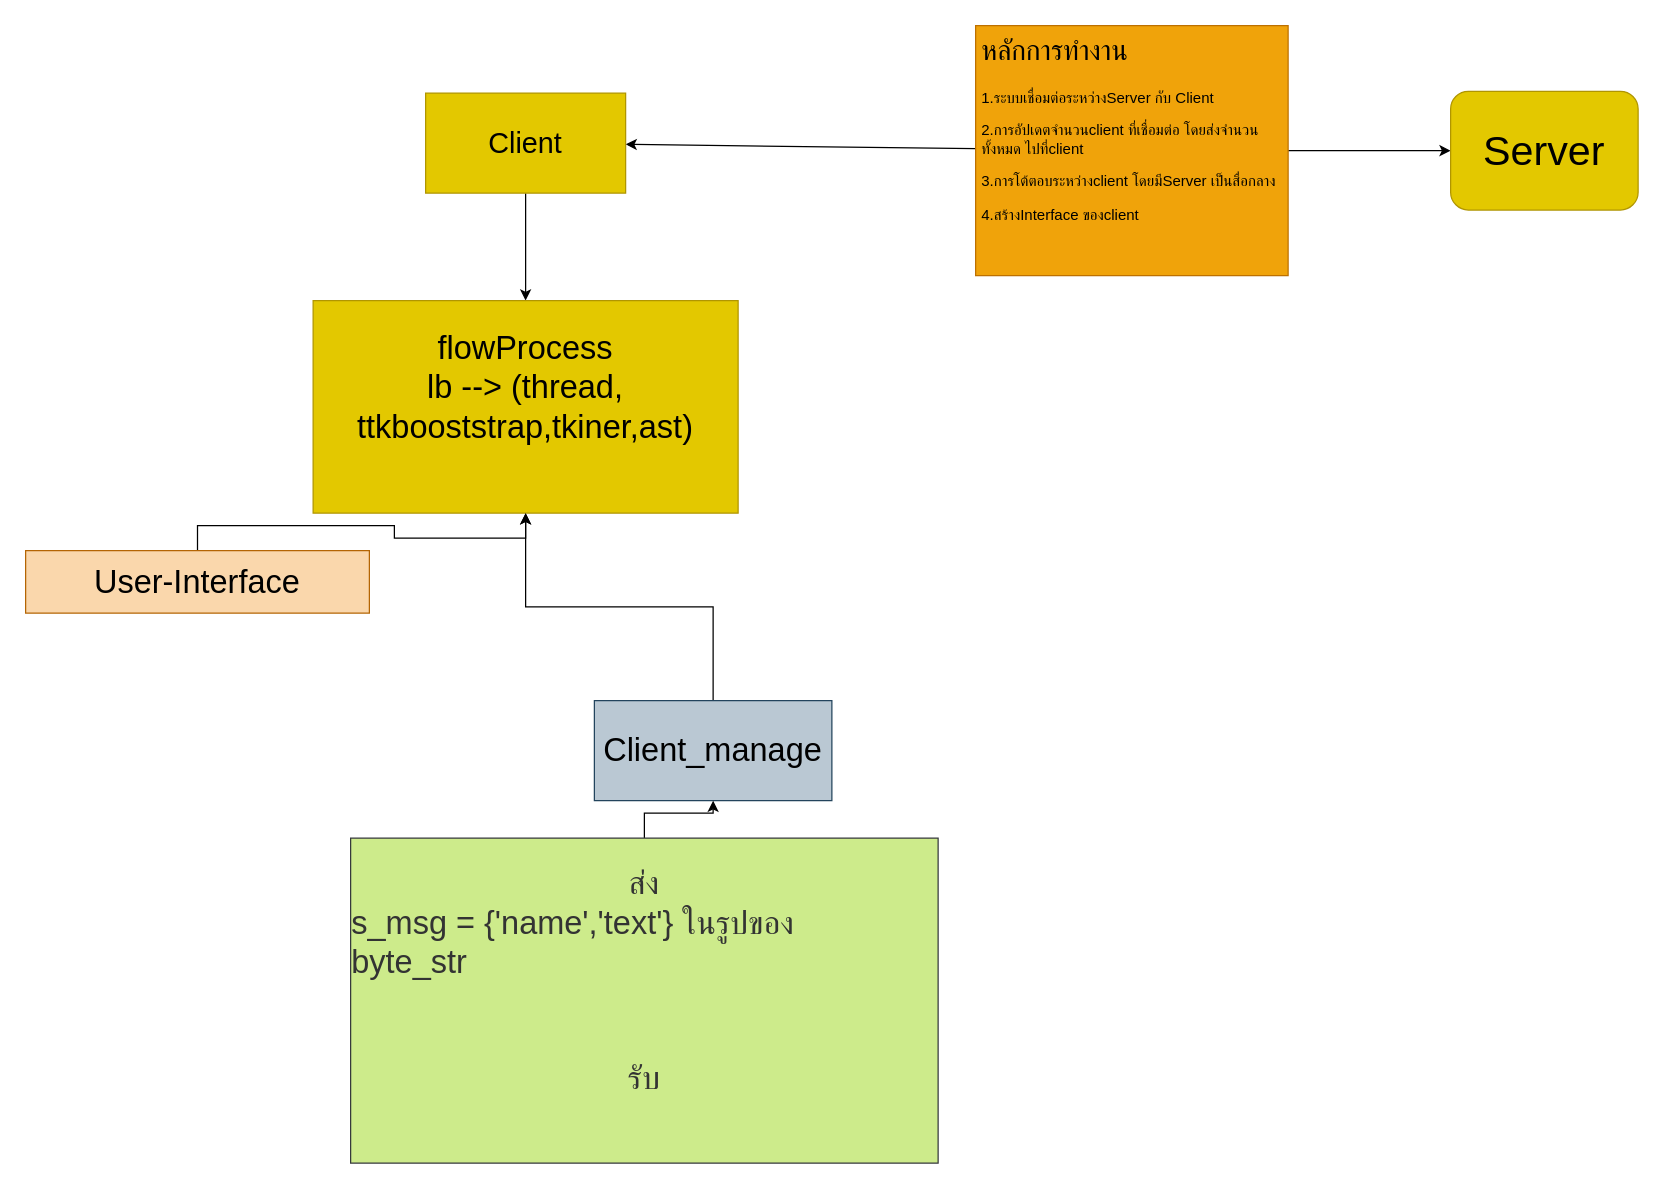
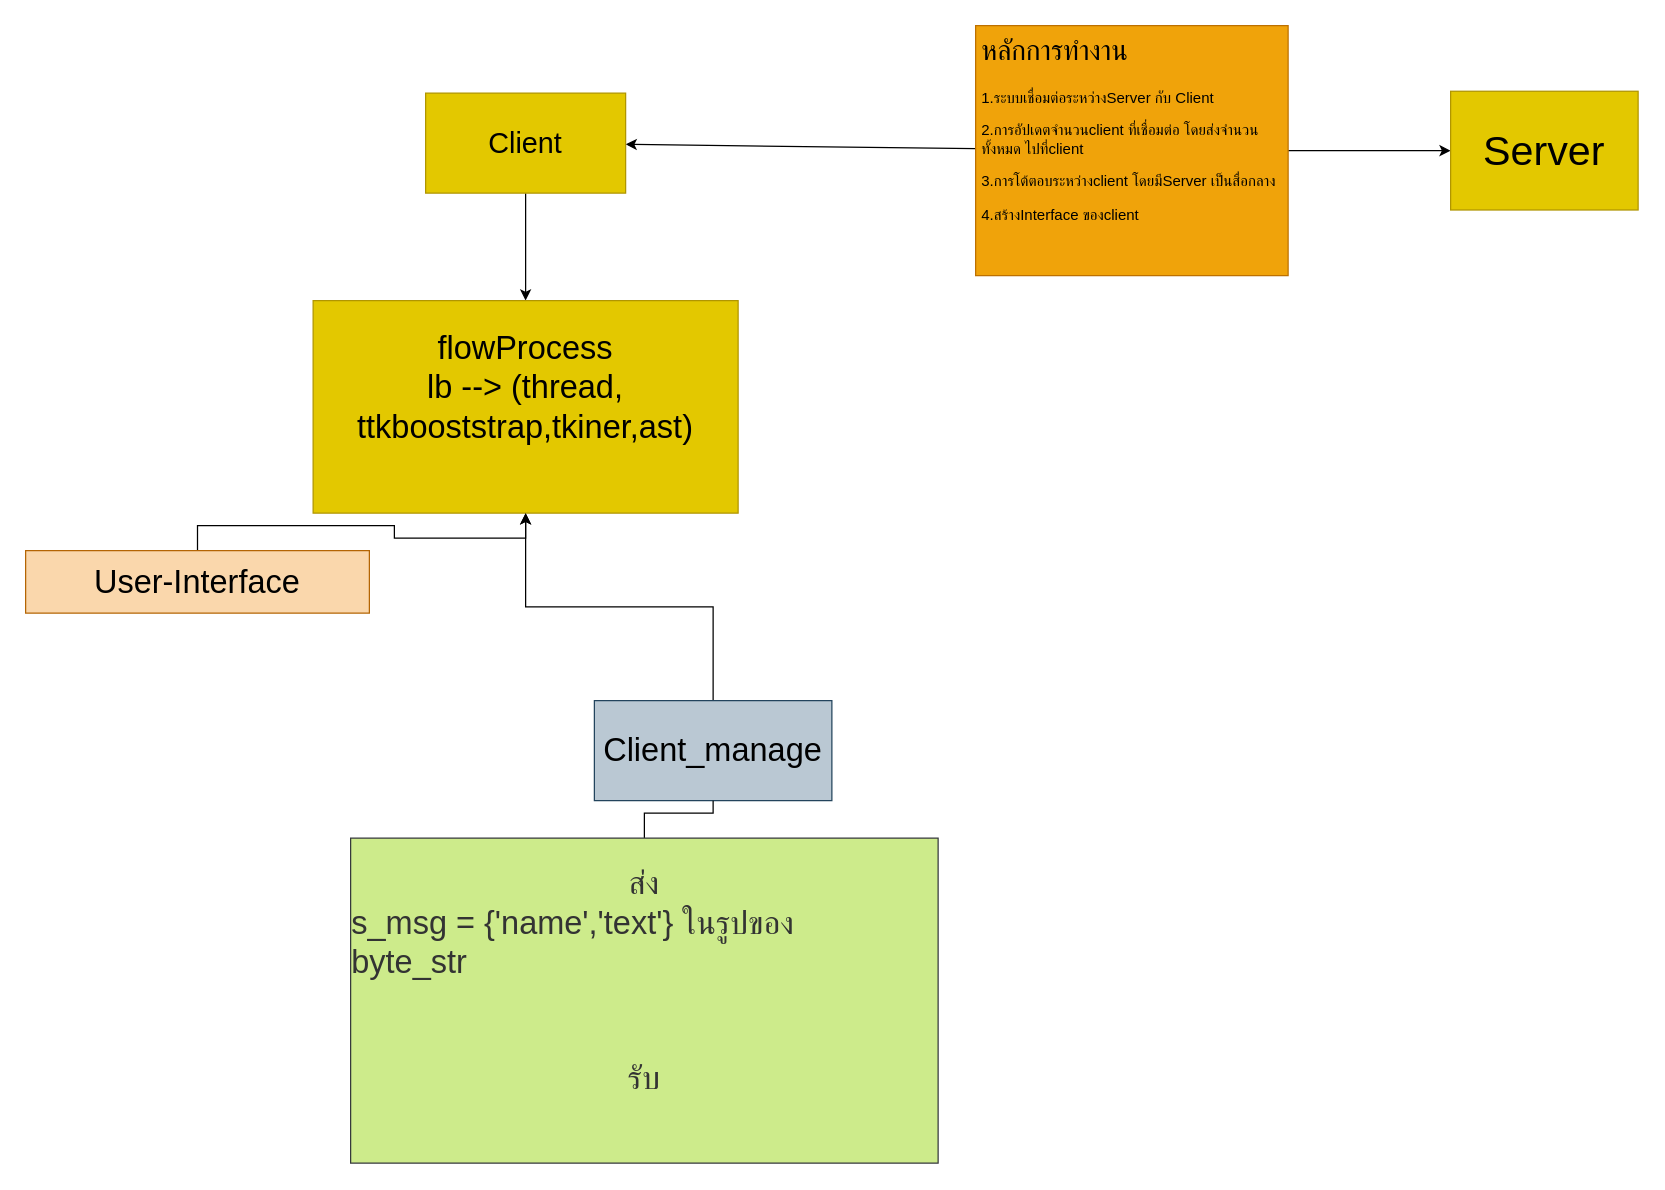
node "Server": shape rounded rectangle -> rectangle
edge "ส่ง s_msg = {'name','text'} ในรูปของ byte_str รับ" -> "Client_manage": arrowhead classic -> none
